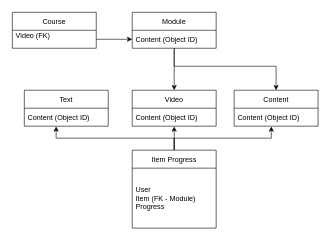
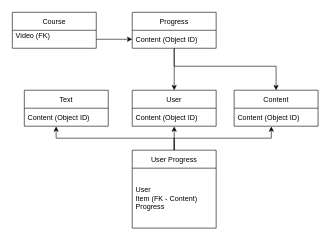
node "Module": label "Module" -> "Progress"
node "Video": label "Video" -> "User"
node "Item Progress": label "Item Progress" -> "User Progress"
node "User Item (FK - Module) Progress": label "User Item (FK - Module) Progress" -> "User Item (FK - Content) Progress"
